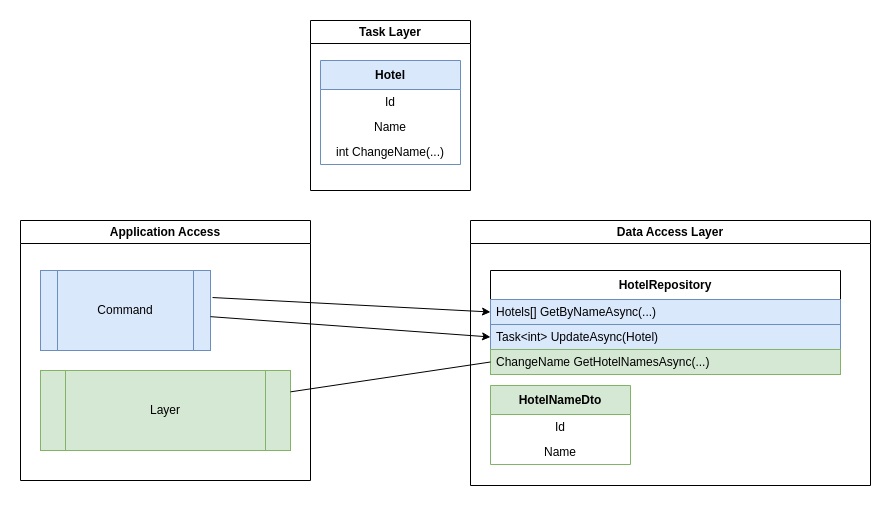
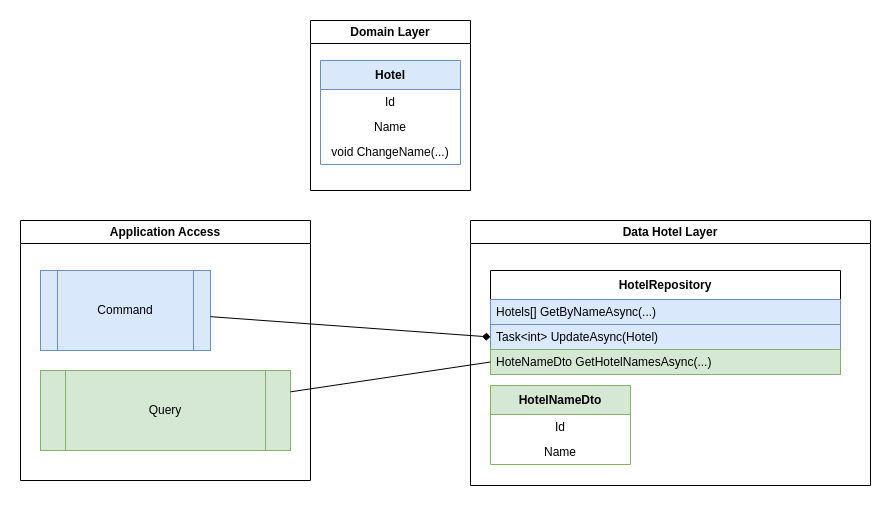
node "Task Layer": label "Task Layer" -> "Domain Layer"
node "int ChangeName(...)": label "int ChangeName(...)" -> "void ChangeName(...)"
node "Data Access Layer": label "Data Access Layer" -> "Data Hotel Layer"
edge "Command" -> "Hotels[] GetByNameAsync(...)": removed
edge "Command" -> "Task<int> UpdateAsync(Hotel)": arrowhead classic -> diamond
node "ChangeName GetHotelNamesAsync(...)": label "ChangeName GetHotelNamesAsync(...)" -> "HoteNameDto GetHotelNamesAsync(...)"
node "Layer": label "Layer" -> "Query"
